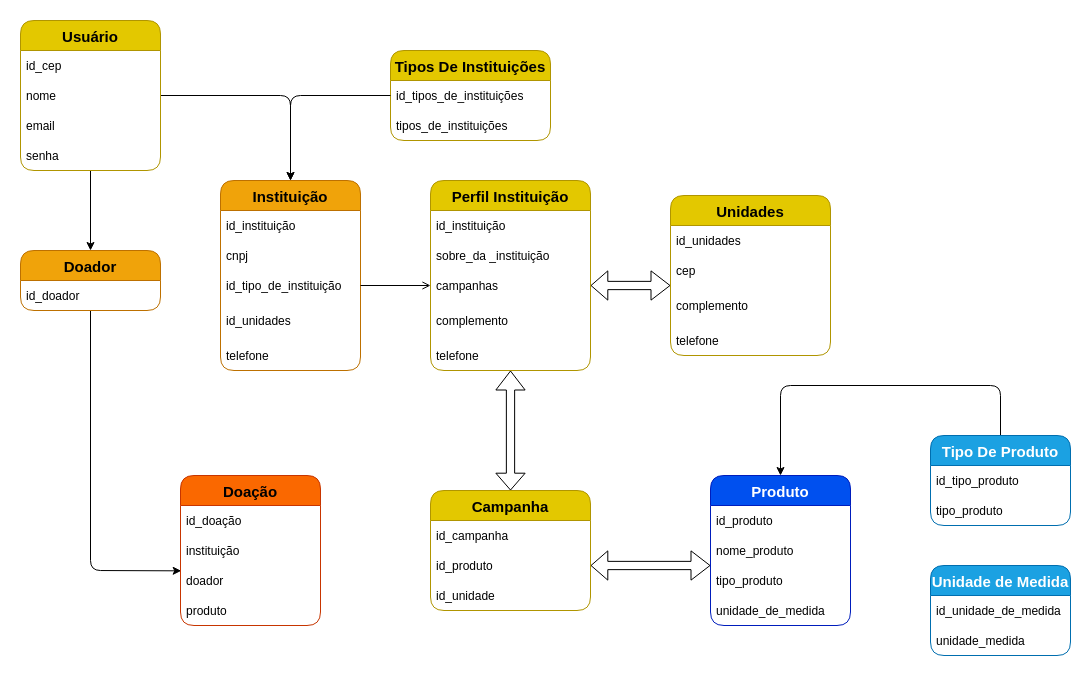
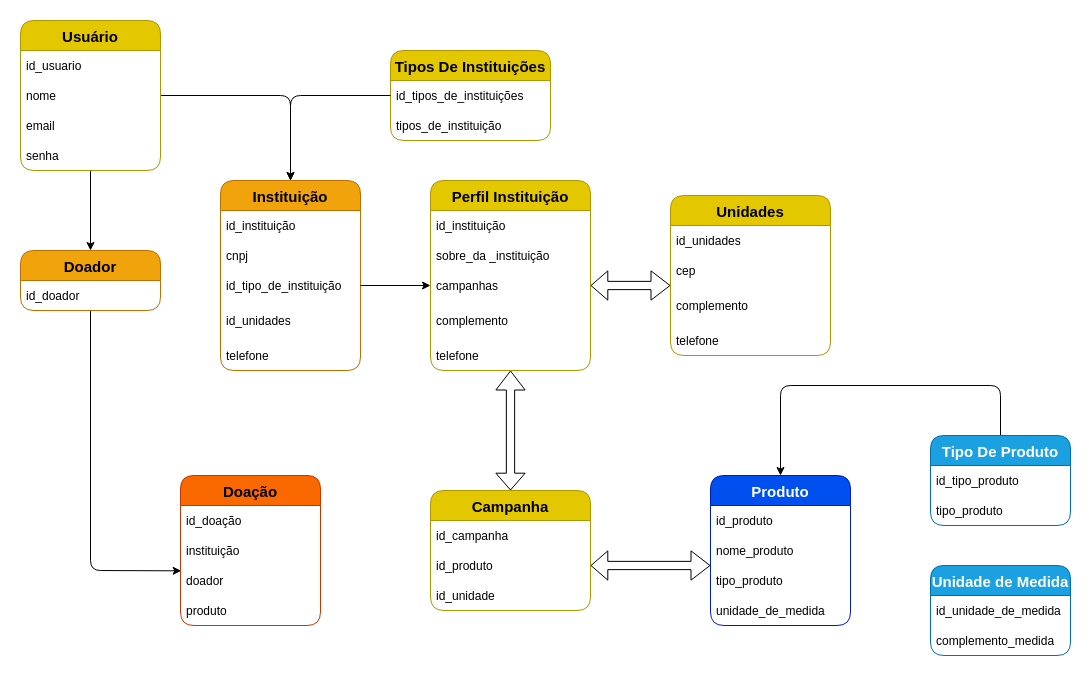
node "id_cep": label "id_cep" -> "id_usuario"
node "tipos_de_instituições": label "tipos_de_instituições" -> "tipos_de_instituição"
edge "id_tipo_de_instituição" -> "campanhas": arrowhead open -> classic
node "unidade_medida": label "unidade_medida" -> "complemento_medida"
